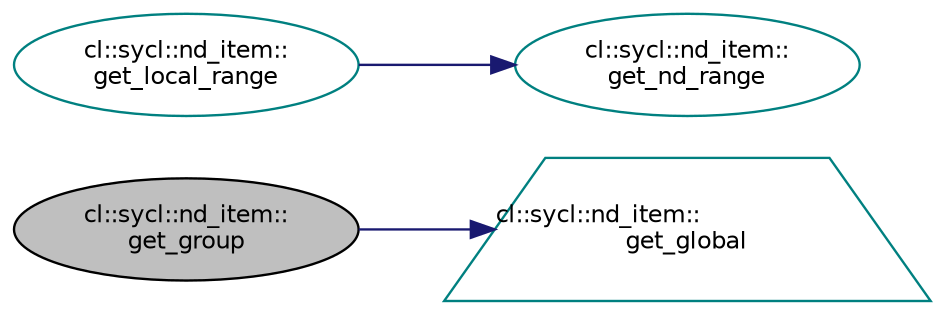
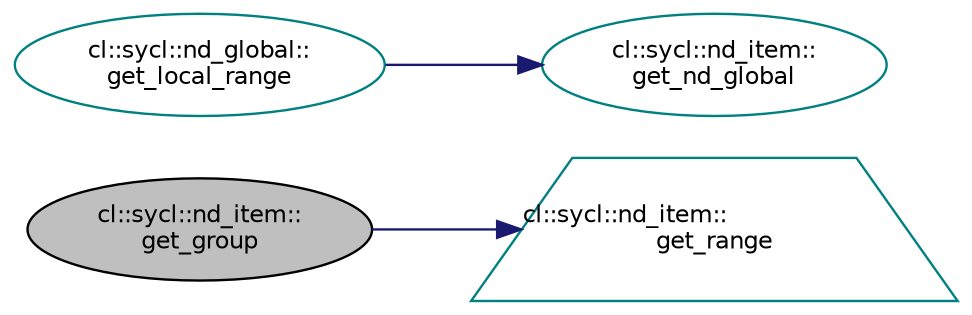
node "cl::sycl::nd_item:: get_local_range": label "cl::sycl::nd_item:: get_local_range" -> "cl::sycl::nd_global:: get_local_range"
node "cl::sycl::nd_item:: get_nd_range": label "cl::sycl::nd_item:: get_nd_range" -> "cl::sycl::nd_item:: get_nd_global"
node "cl::sycl::nd_item:: get_global": label "cl::sycl::nd_item:: get_global" -> "cl::sycl::nd_item:: get_range"
